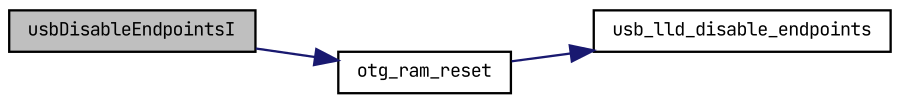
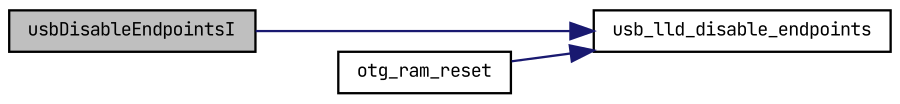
edge "usbDisableEndpointsI" -> "otg_ram_reset": now "usbDisableEndpointsI" -> "usb_lld_disable_endpoints"
